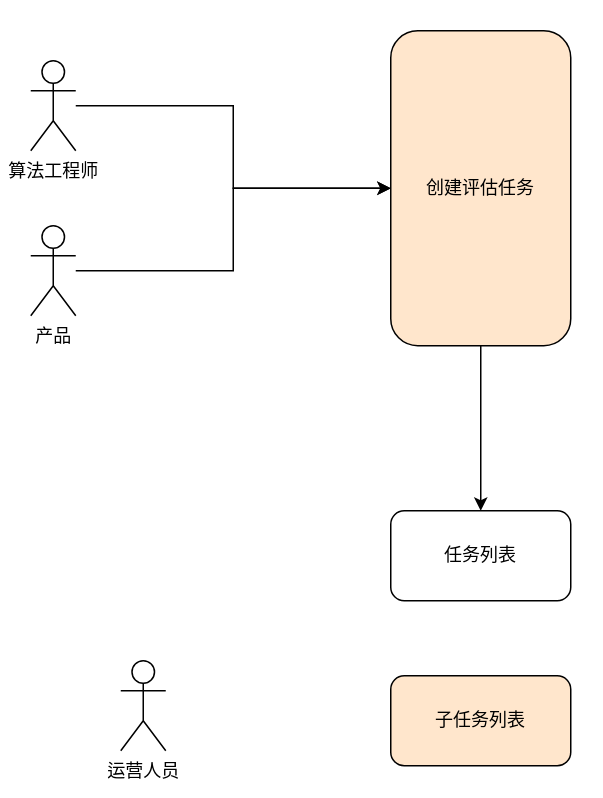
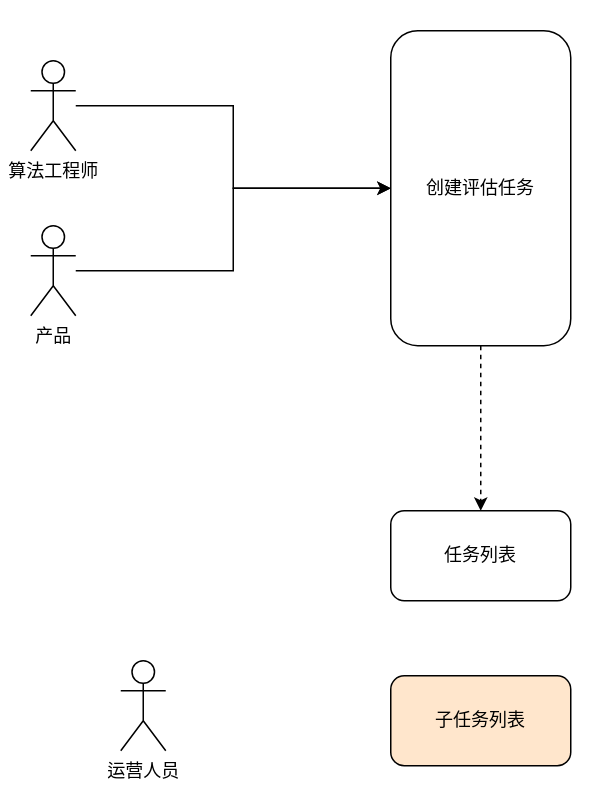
node "创建评估任务": fillcolor #ffe6cc -> #ffffff
edge "创建评估任务" -> "任务列表": style solid -> dashed
